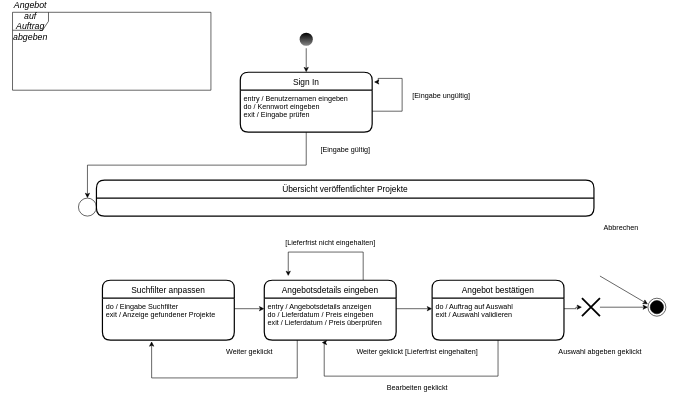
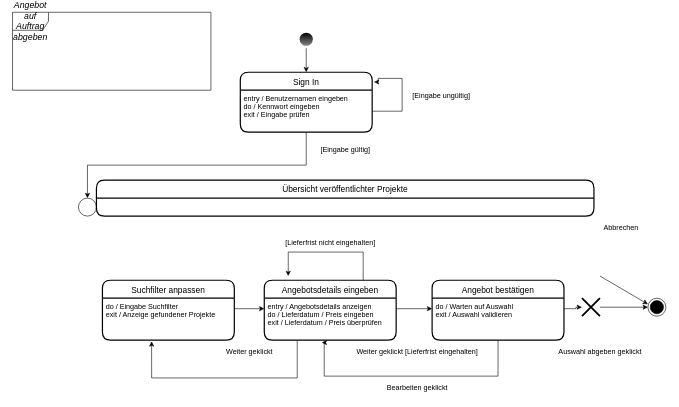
node "do / Auftrag auf Auswahl exit / Auswahl validieren": label "do / Auftrag auf Auswahl exit / Auswahl validieren" -> "do / Warten auf Auswahl exit / Auswahl validieren"
